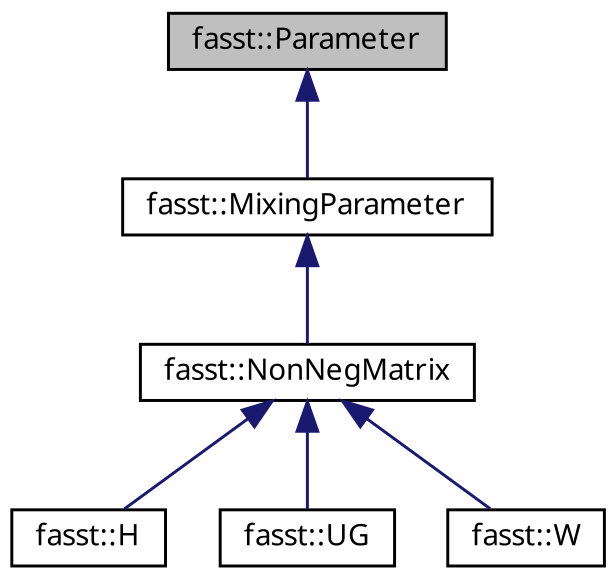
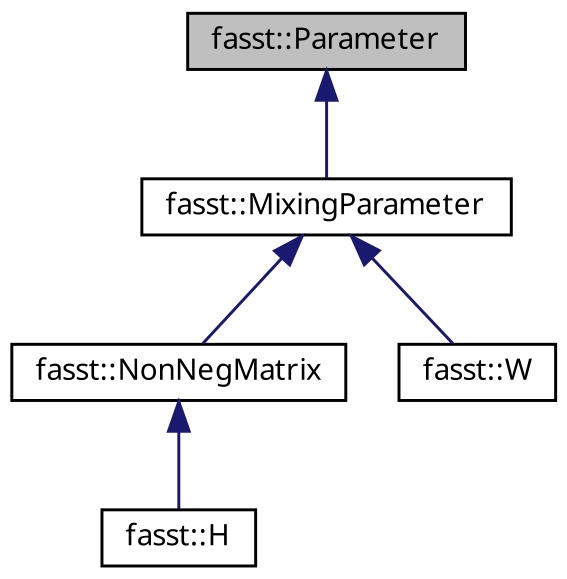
edge "fasst::W" -> "fasst::NonNegMatrix": now "fasst::W" -> "fasst::MixingParameter"
node "fasst::UG": removed
